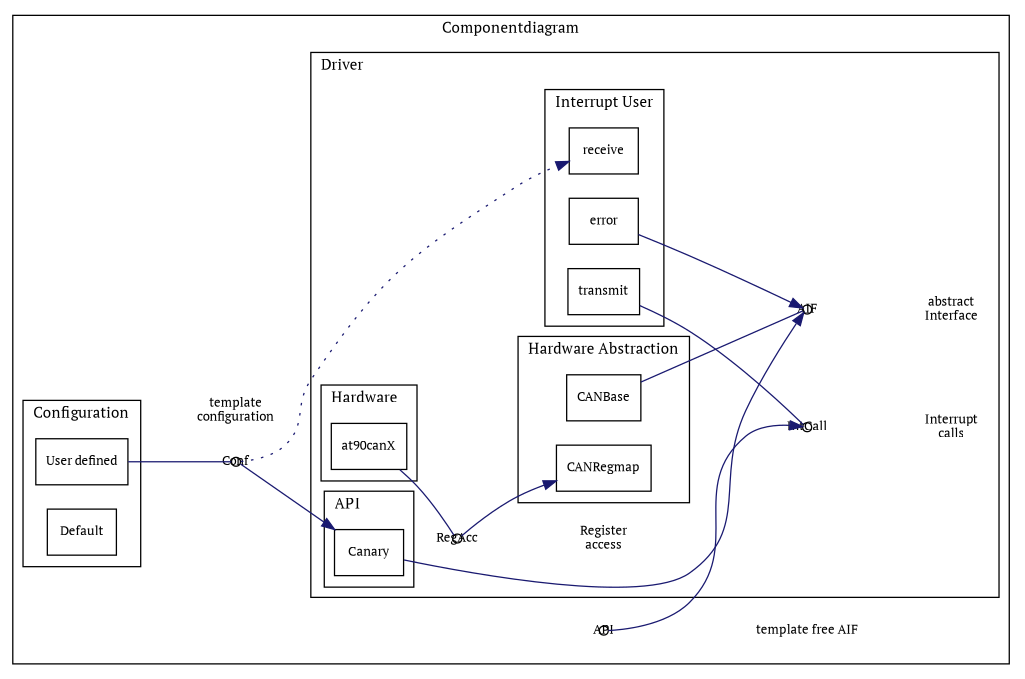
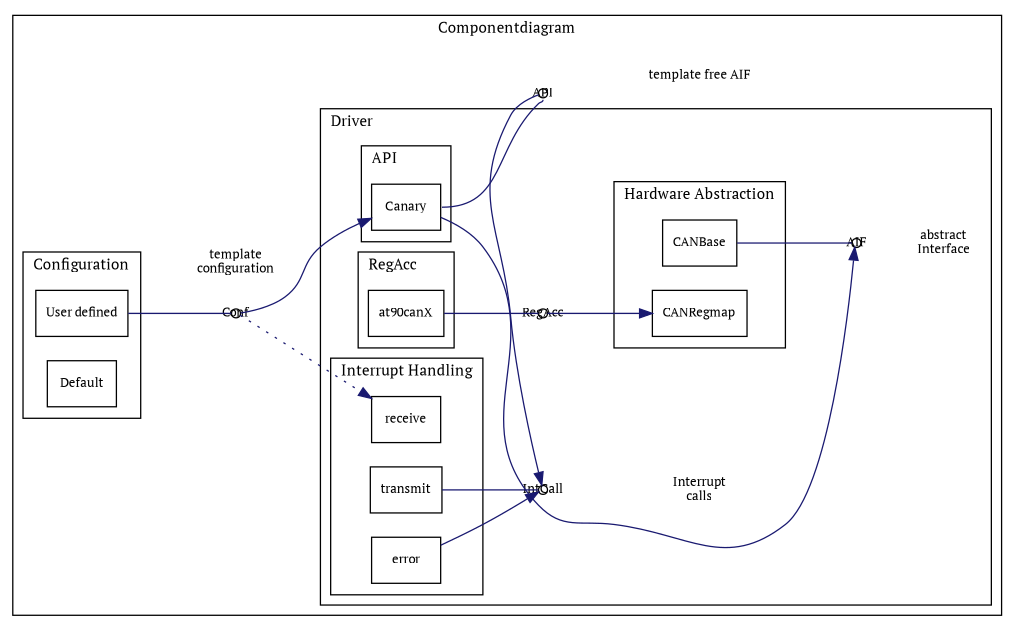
cluster "Interrupt User": label "Interrupt User" -> "Interrupt Handling"
edge "API" -- "Canary": added
edge "error" -> "AIF": now "error" -> "IntCall"
cluster "Hardware": label "Hardware" -> "RegAcc"
node "Register access": removed
